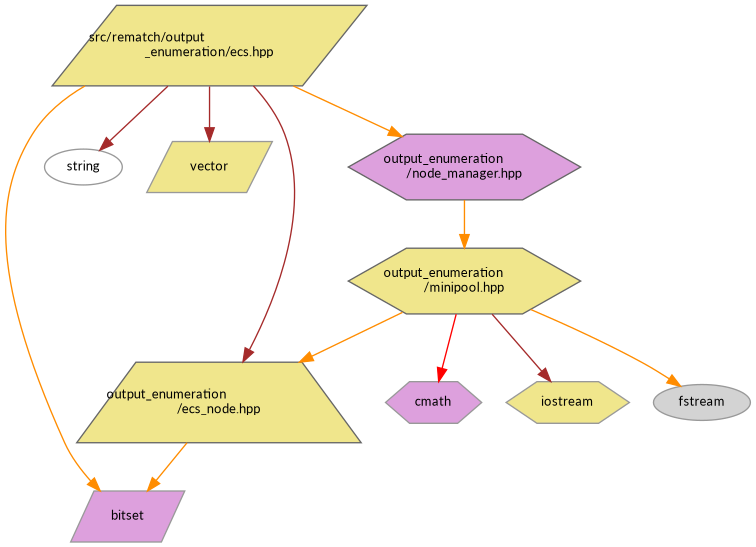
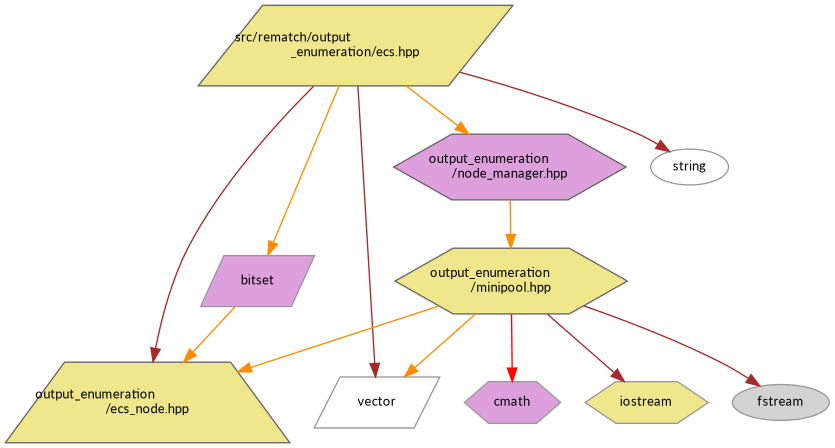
node "vector": fillcolor khaki -> white
edge "output_enumeration /minipool.hpp" -> "vector": added
edge "output_enumeration /minipool.hpp" -> "fstream": color darkorange -> brown
edge "output_enumeration /ecs_node.hpp" -> "bitset": reversed
